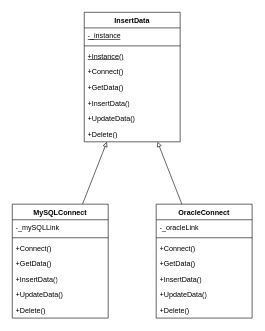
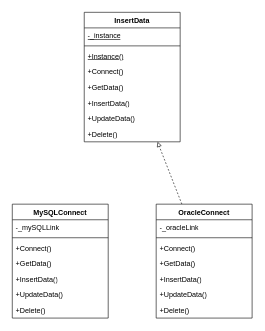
edge "MySQLConnect" -> "InsertData": removed
edge "OracleConnect" -> "InsertData": style solid -> dashed
